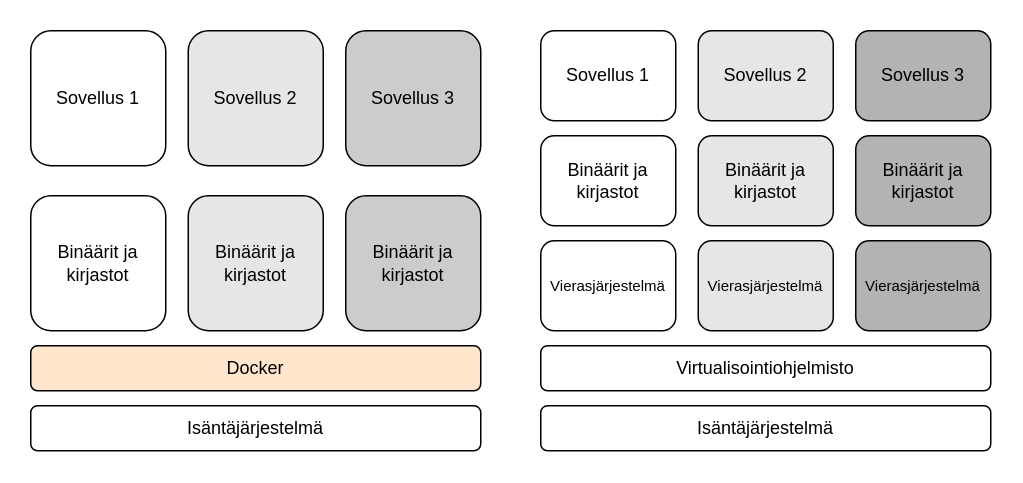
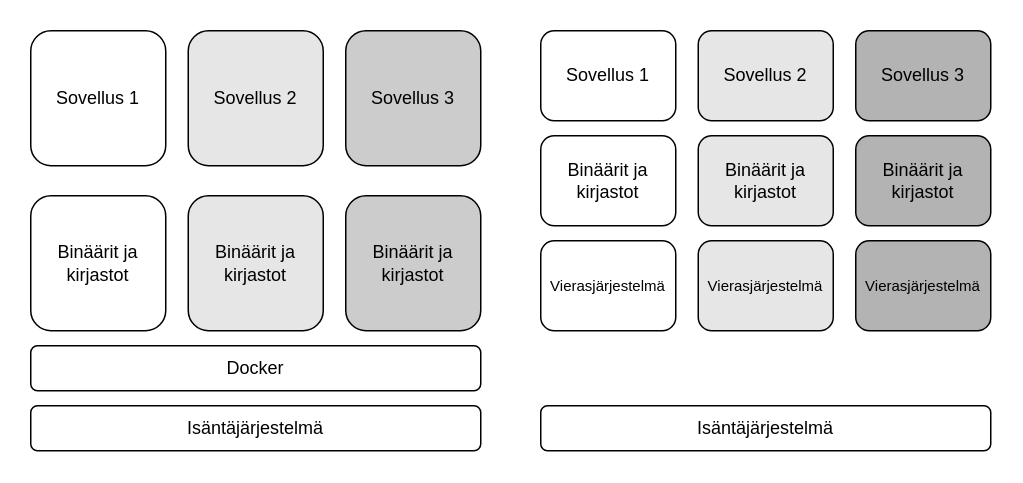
node "Docker": fillcolor #ffe6cc -> #ffffff
node "Virtualisointiohjelmisto": removed
